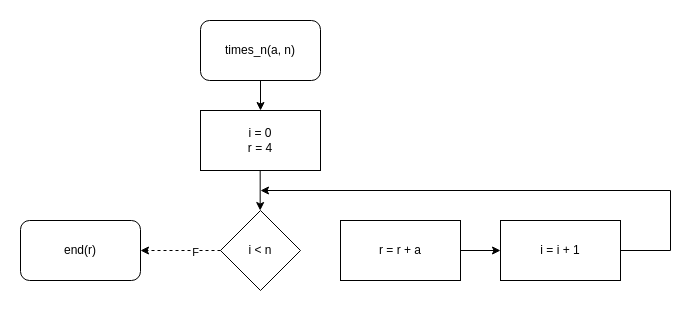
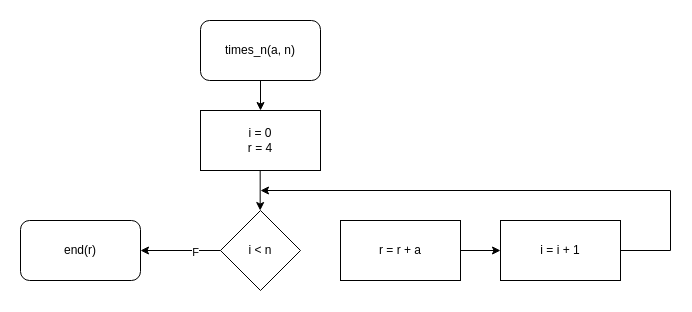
edge "i < n" -> "end(r)": style dashed -> solid
